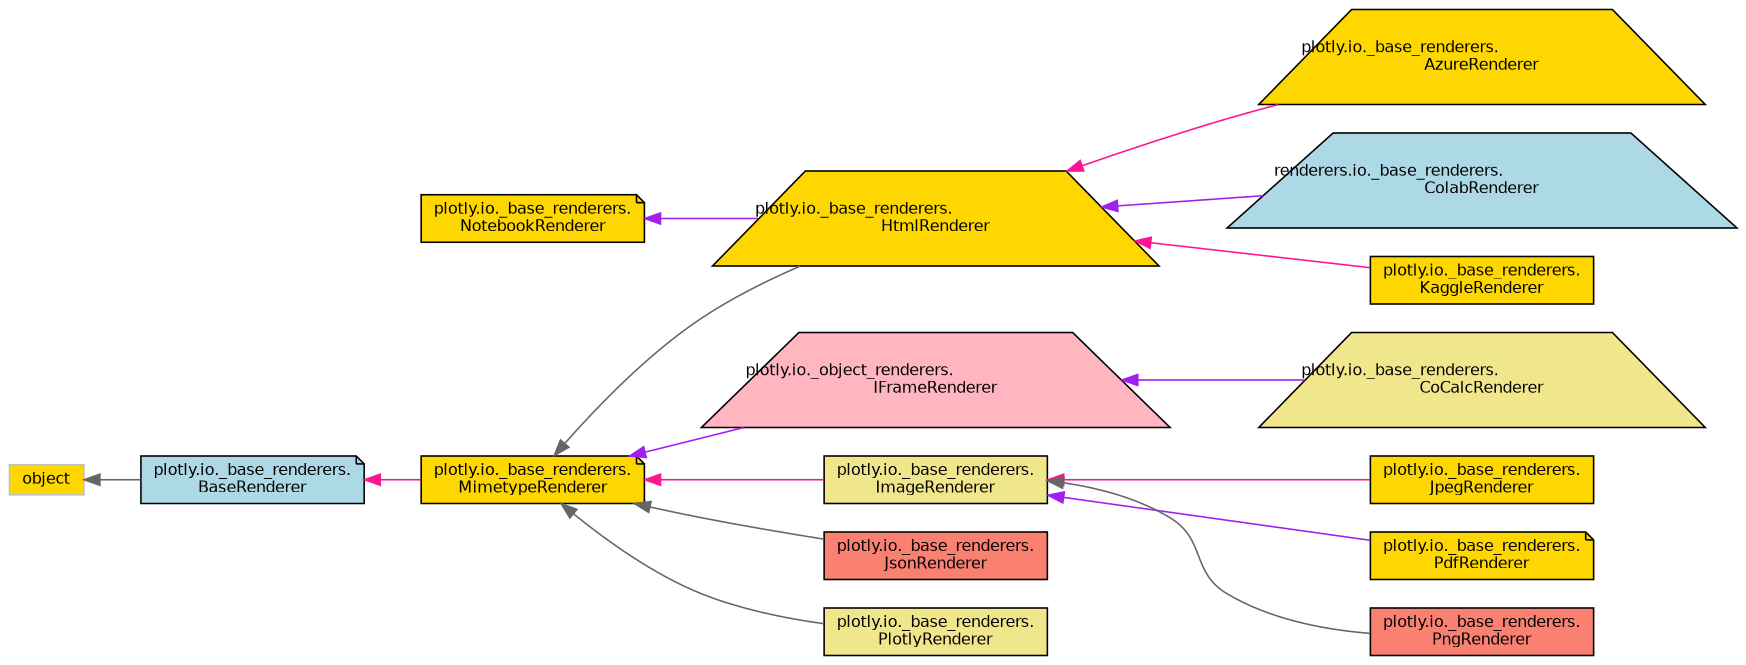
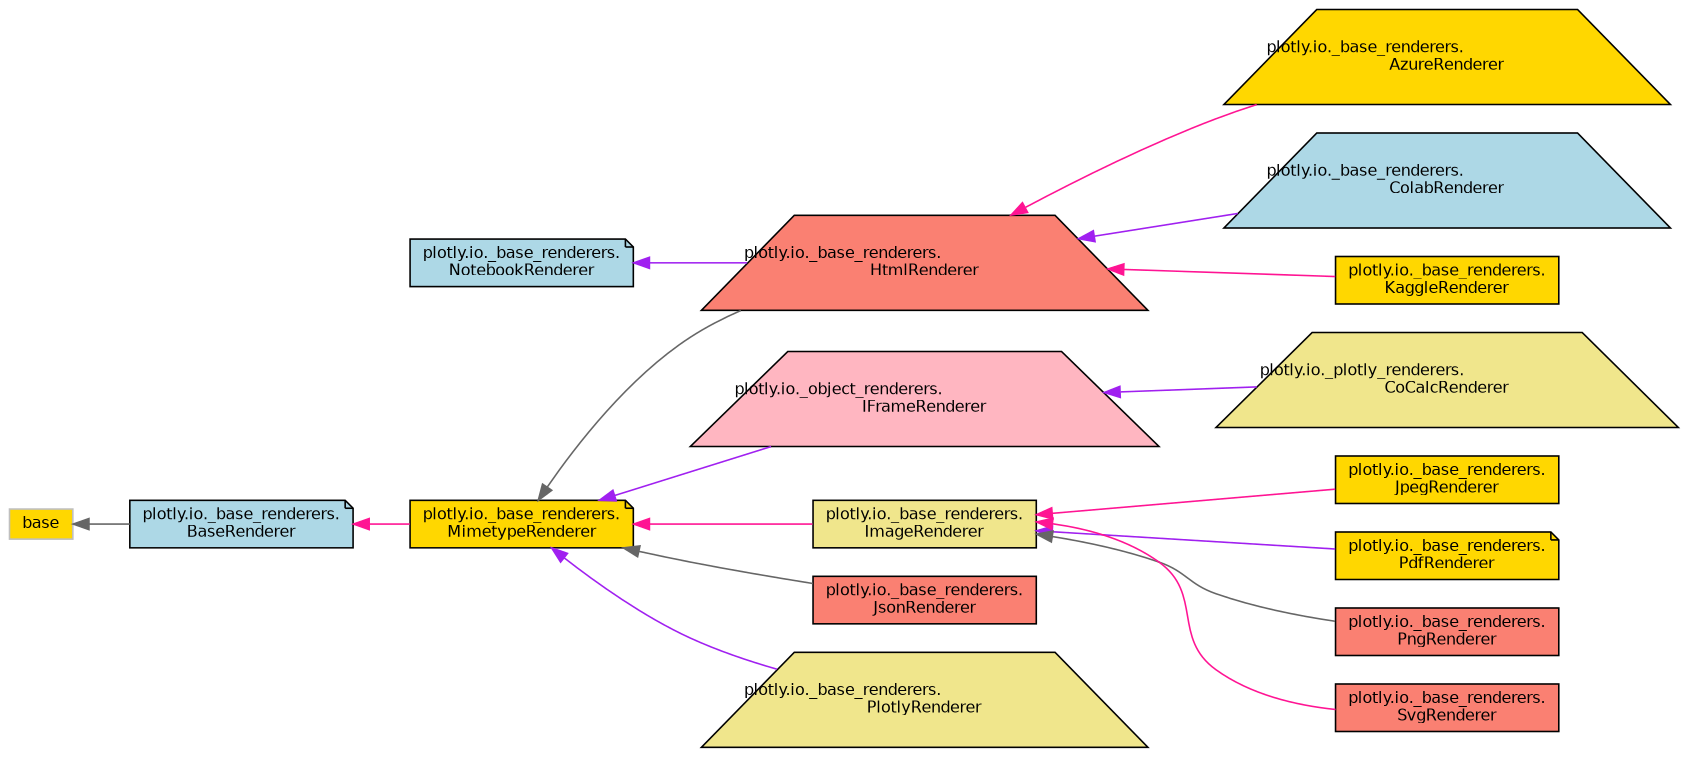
node "renderers.io._base_renderers. ColabRenderer": label "renderers.io._base_renderers. ColabRenderer" -> "plotly.io._base_renderers. ColabRenderer"
node "plotly.io._base_renderers. NotebookRenderer": fillcolor gold -> lightblue
node "plotly.io._base_renderers. HtmlRenderer": fillcolor gold -> salmon
node "plotly.io._base_renderers. CoCalcRenderer": label "plotly.io._base_renderers. CoCalcRenderer" -> "plotly.io._plotly_renderers. CoCalcRenderer"
node "object": label "object" -> "base"
edge "plotly.io._base_renderers. PlotlyRenderer" -> "plotly.io._base_renderers. MimetypeRenderer": color gray40 -> purple
node "plotly.io._base_renderers. PlotlyRenderer": shape box -> trapezium
node "plotly.io._base_renderers. SvgRenderer": added
